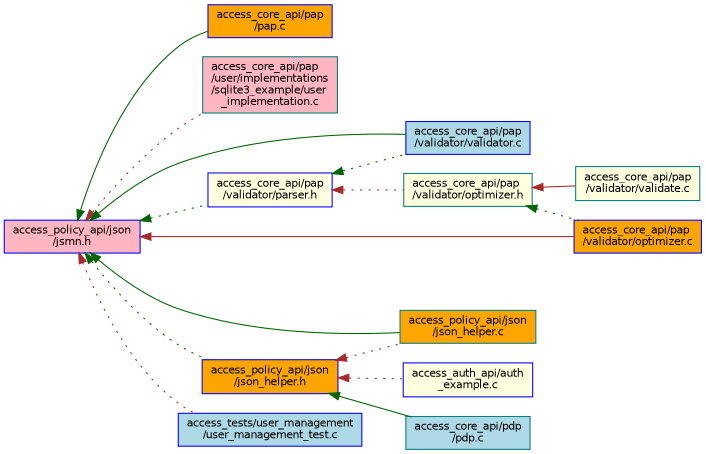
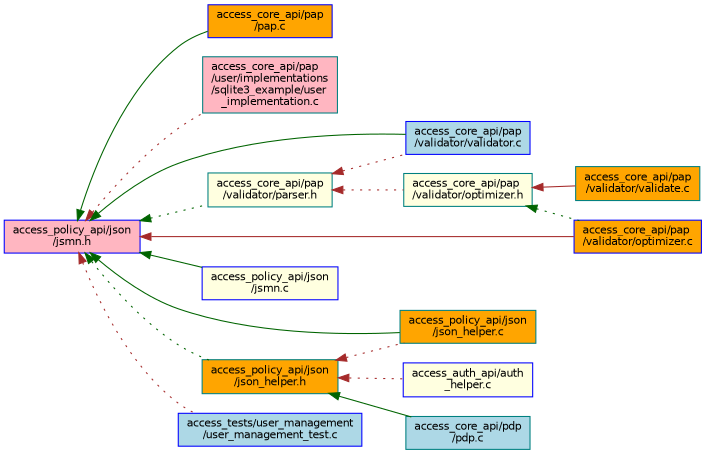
edge "access_core_api/pap /validator/validator.c" -> "access_core_api/pap /validator/parser.h": color darkgreen -> brown
node "access_core_api/pap /validator/validate.c": fillcolor lightyellow -> orange
node "access_core_api/pap /validator/parser.h": color blue -> teal
node "access_policy_api/json /jsmn.c": added
node "access_policy_api/json /json_helper.h": color blue -> teal
node "access_auth_api/auth _example.c": label "access_auth_api/auth _example.c" -> "access_auth_api/auth _helper.c"
